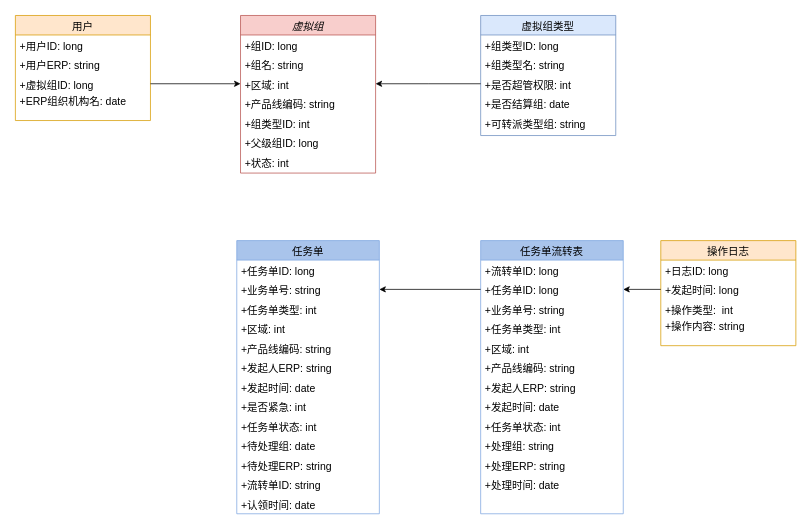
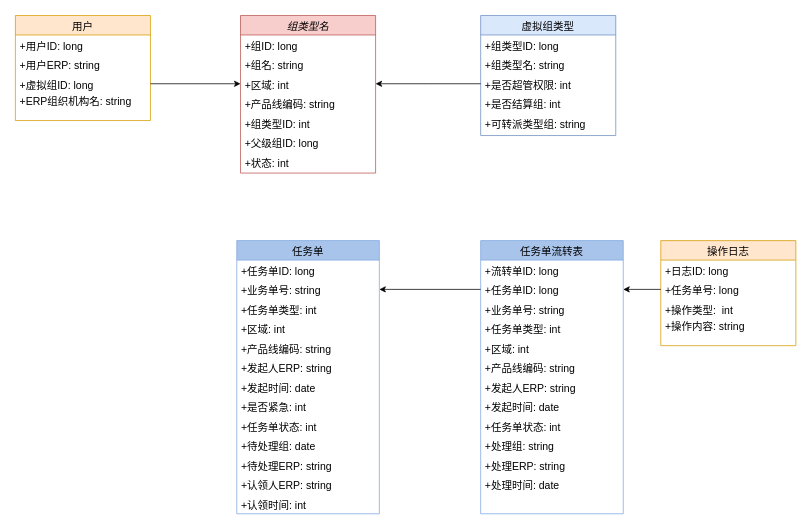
node "虚拟组": label "虚拟组" -> "组类型名"
node "+ERP组织机构名: date": label "+ERP组织机构名: date" -> "+ERP组织机构名: string"
node "+是否结算组: date": label "+是否结算组: date" -> "+是否结算组: int"
node "+发起时间: long": label "+发起时间: long" -> "+任务单号: long"
node "+流转单ID: string": label "+流转单ID: string" -> "+认领人ERP: string"
node "+认领时间: date": label "+认领时间: date" -> "+认领时间: int"
